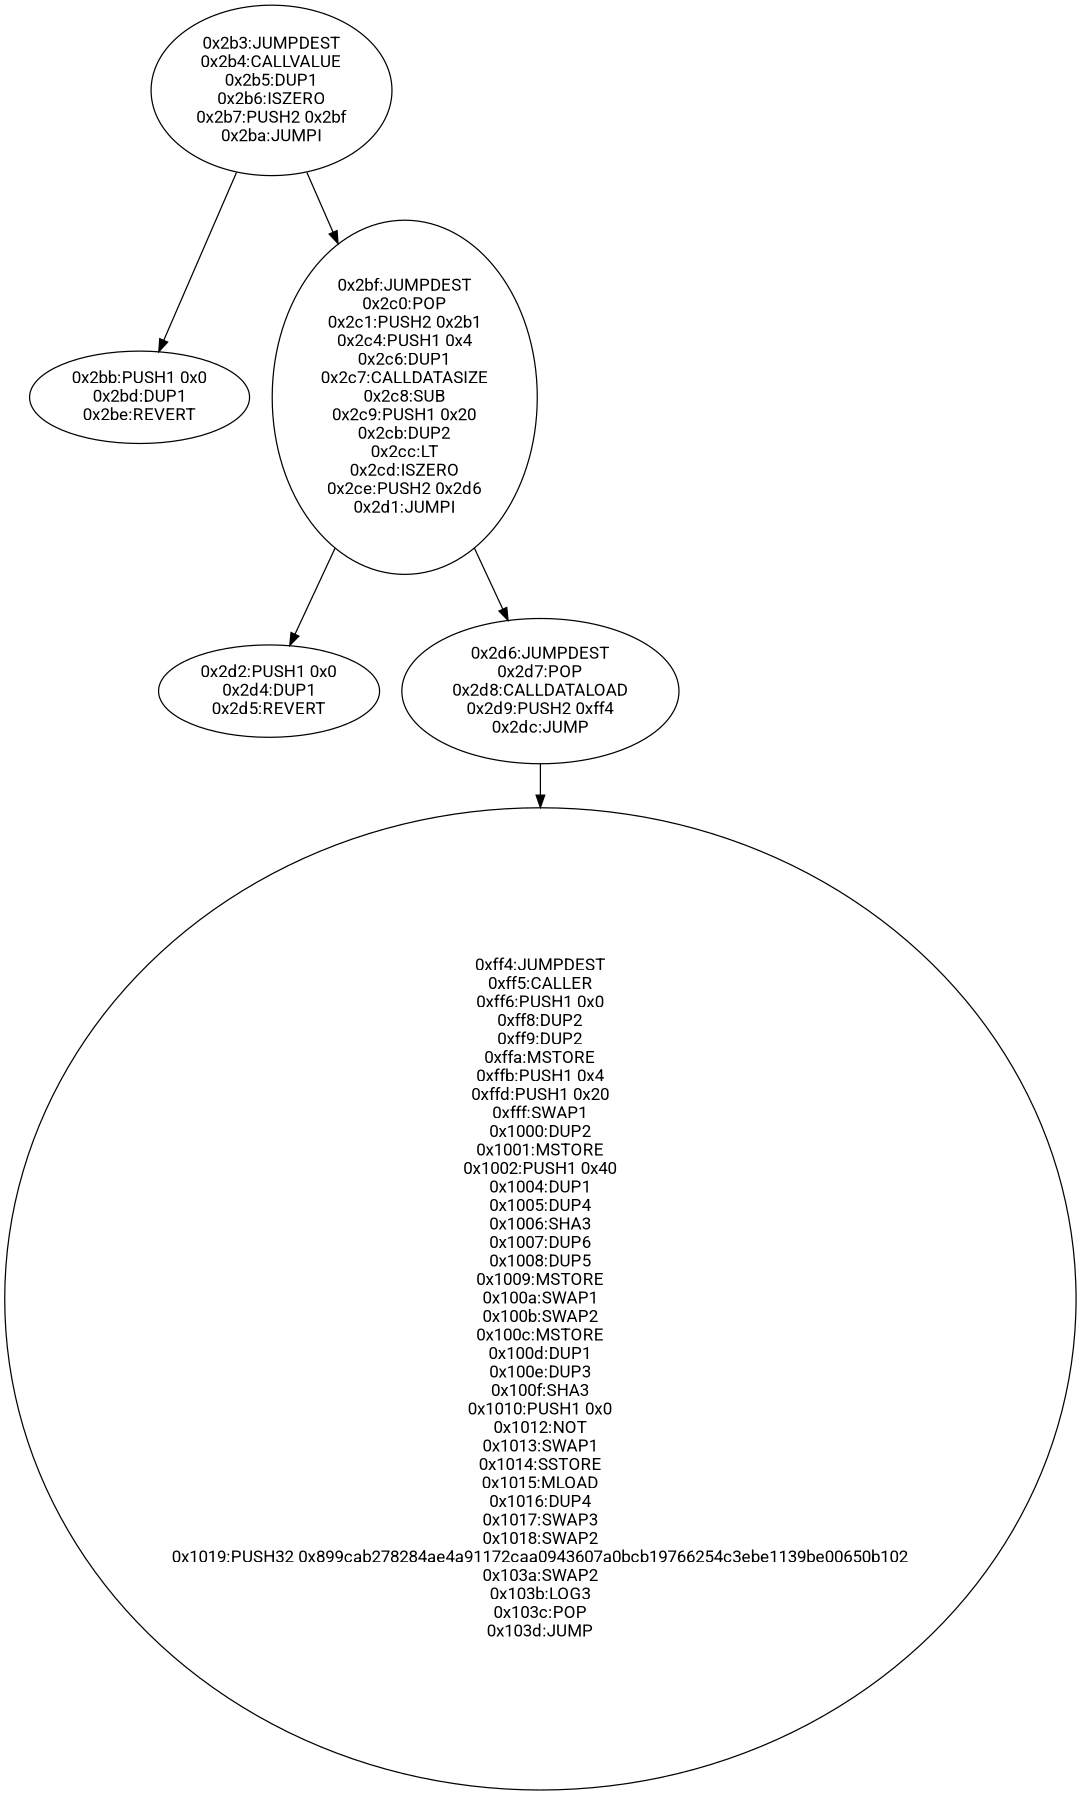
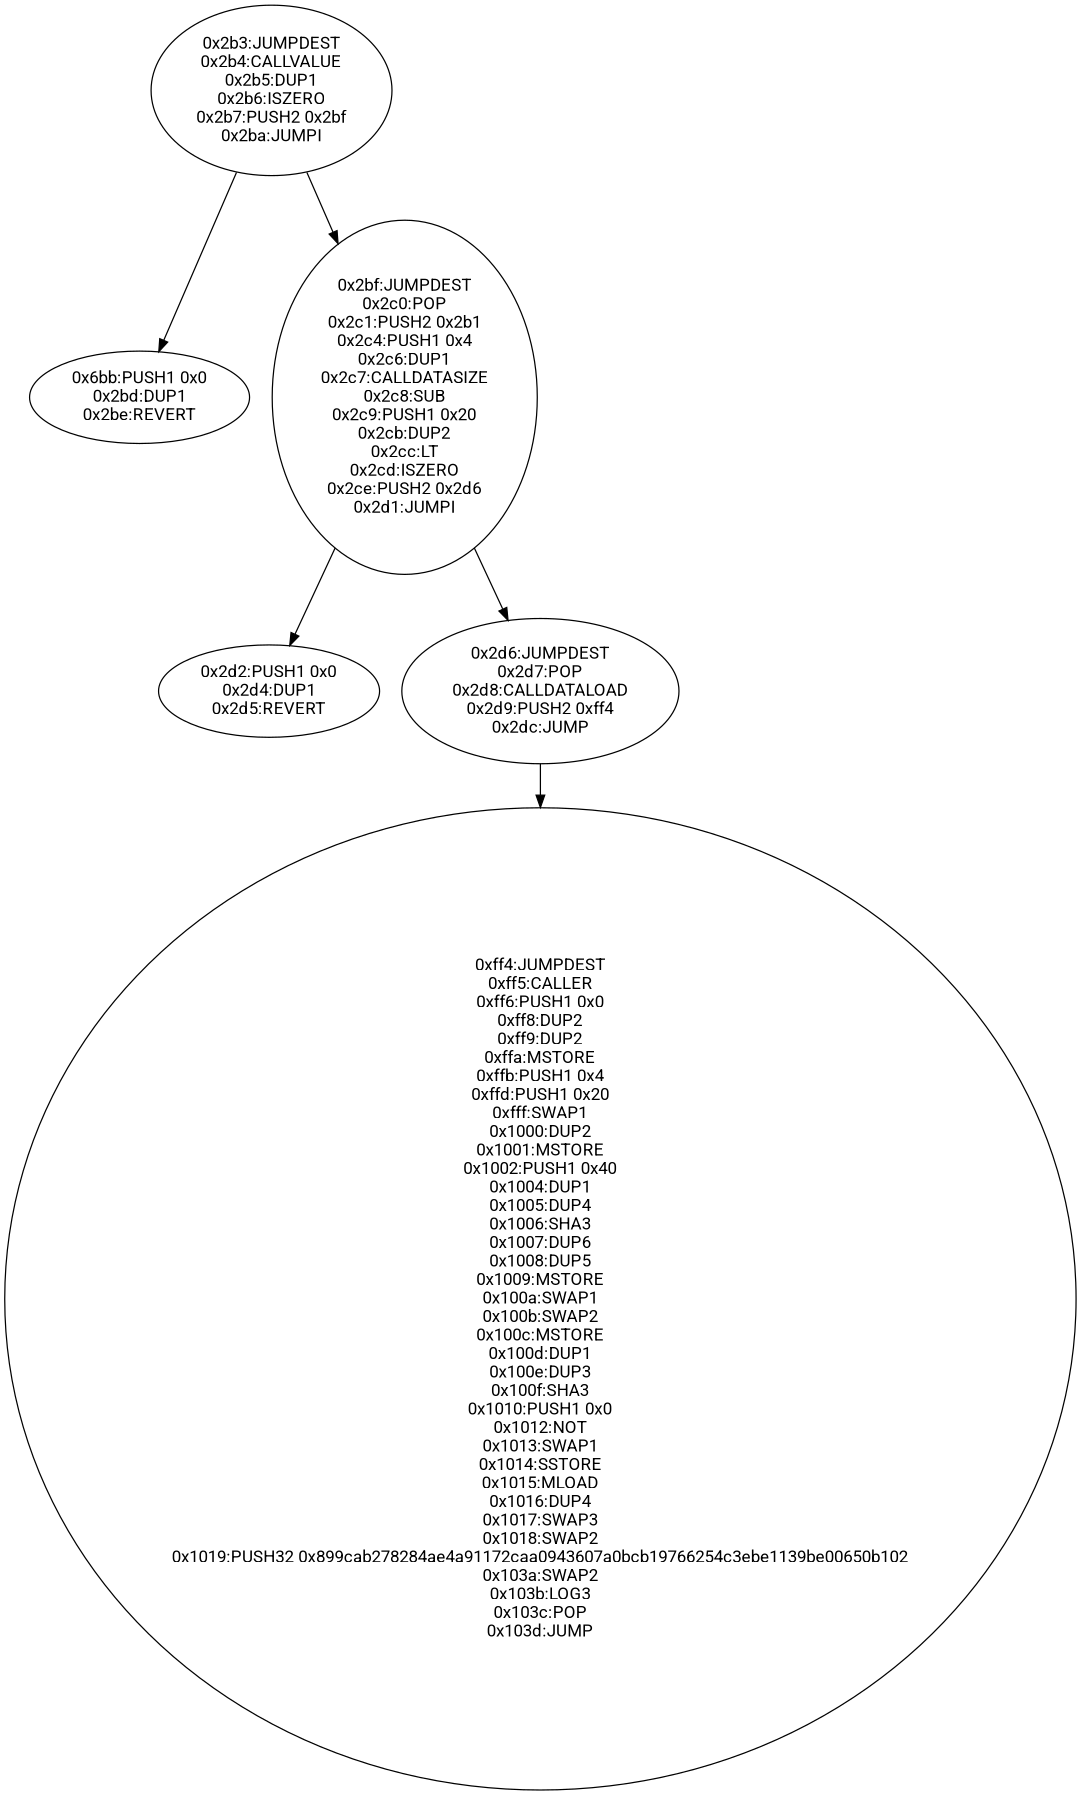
node "0x2bb:PUSH1 0x0 0x2bd:DUP1 0x2be:REVERT": label "0x2bb:PUSH1 0x0 0x2bd:DUP1 0x2be:REVERT" -> "0x6bb:PUSH1 0x0 0x2bd:DUP1 0x2be:REVERT"
